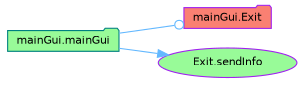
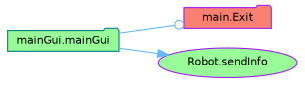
node "mainGui.Exit": label "mainGui.Exit" -> "main.Exit"
node "Exit.sendInfo": label "Exit.sendInfo" -> "Robot.sendInfo"
